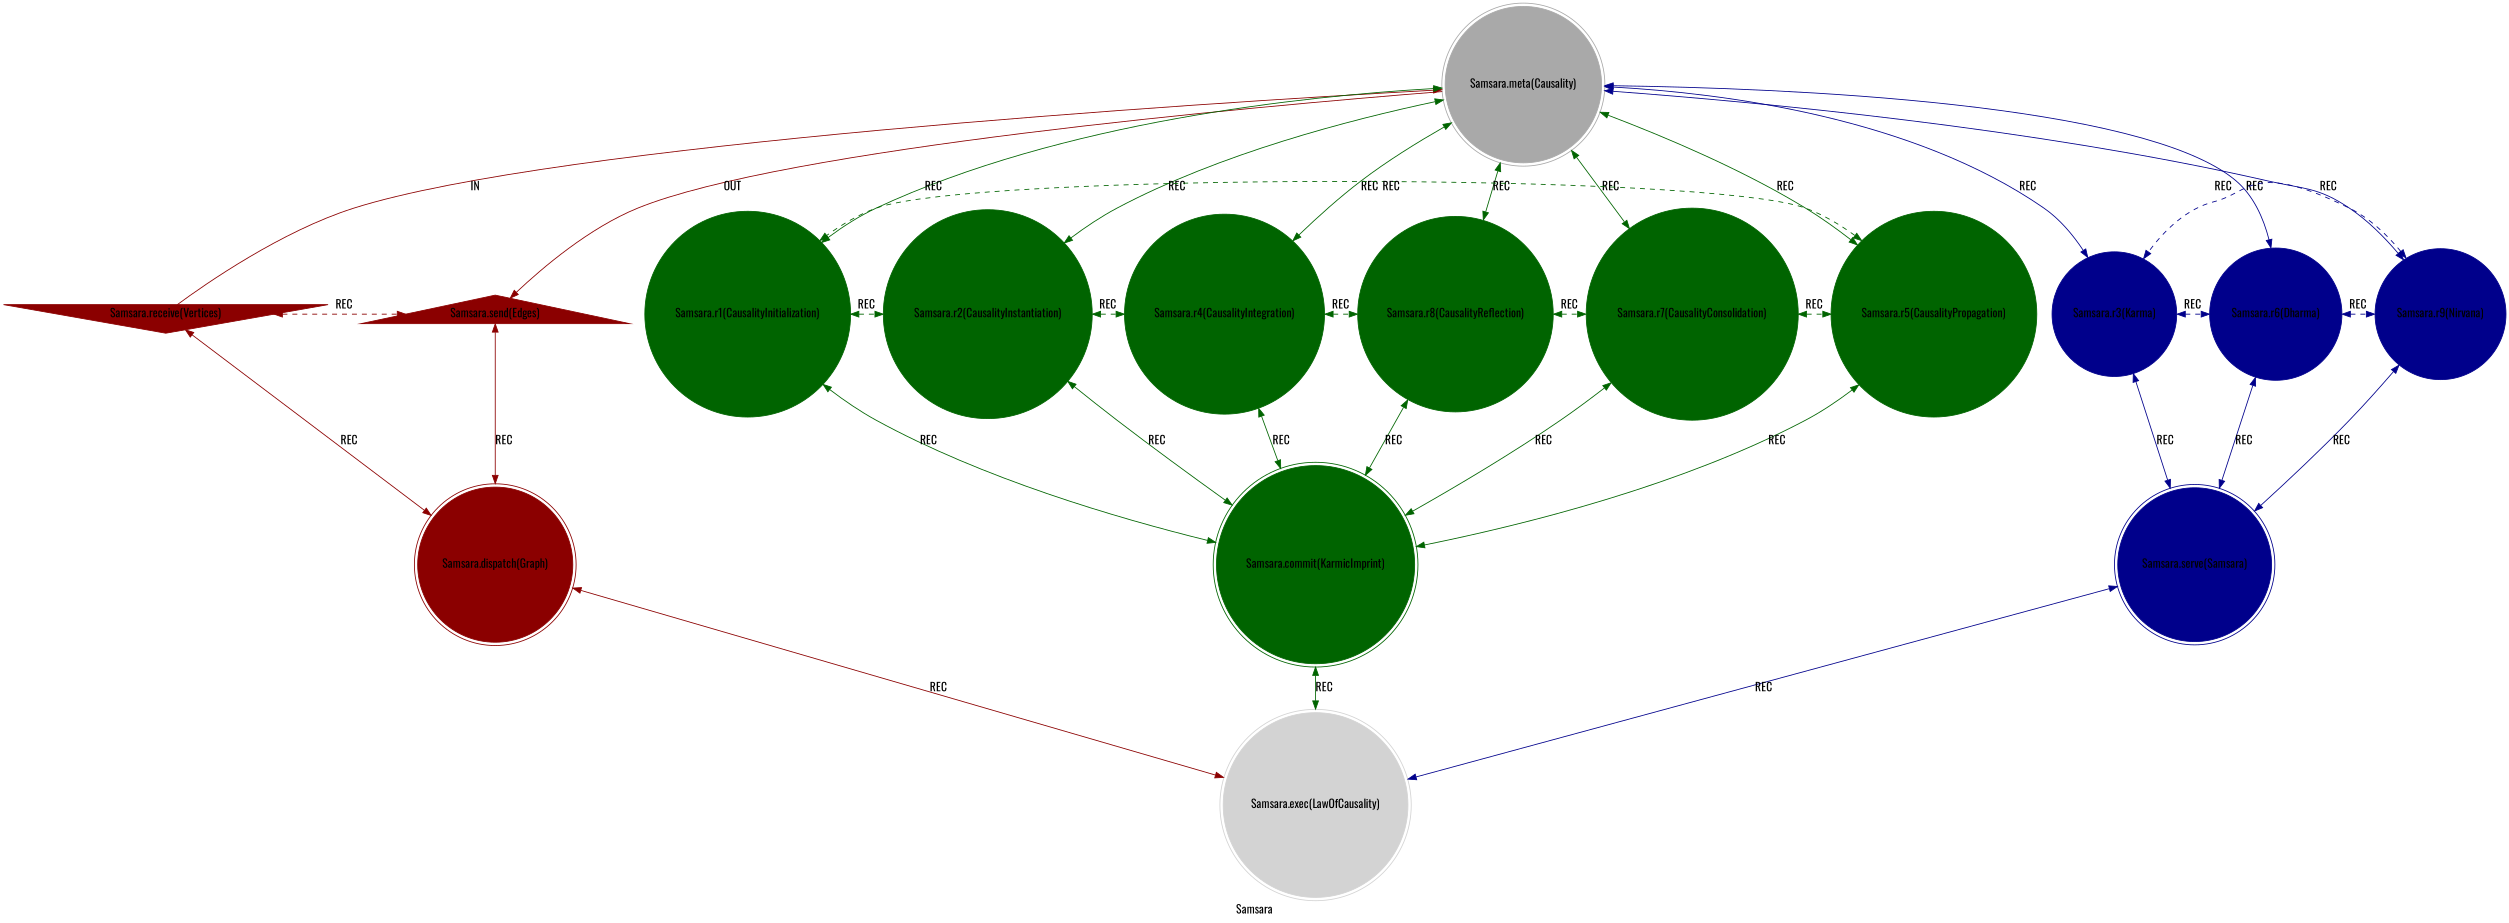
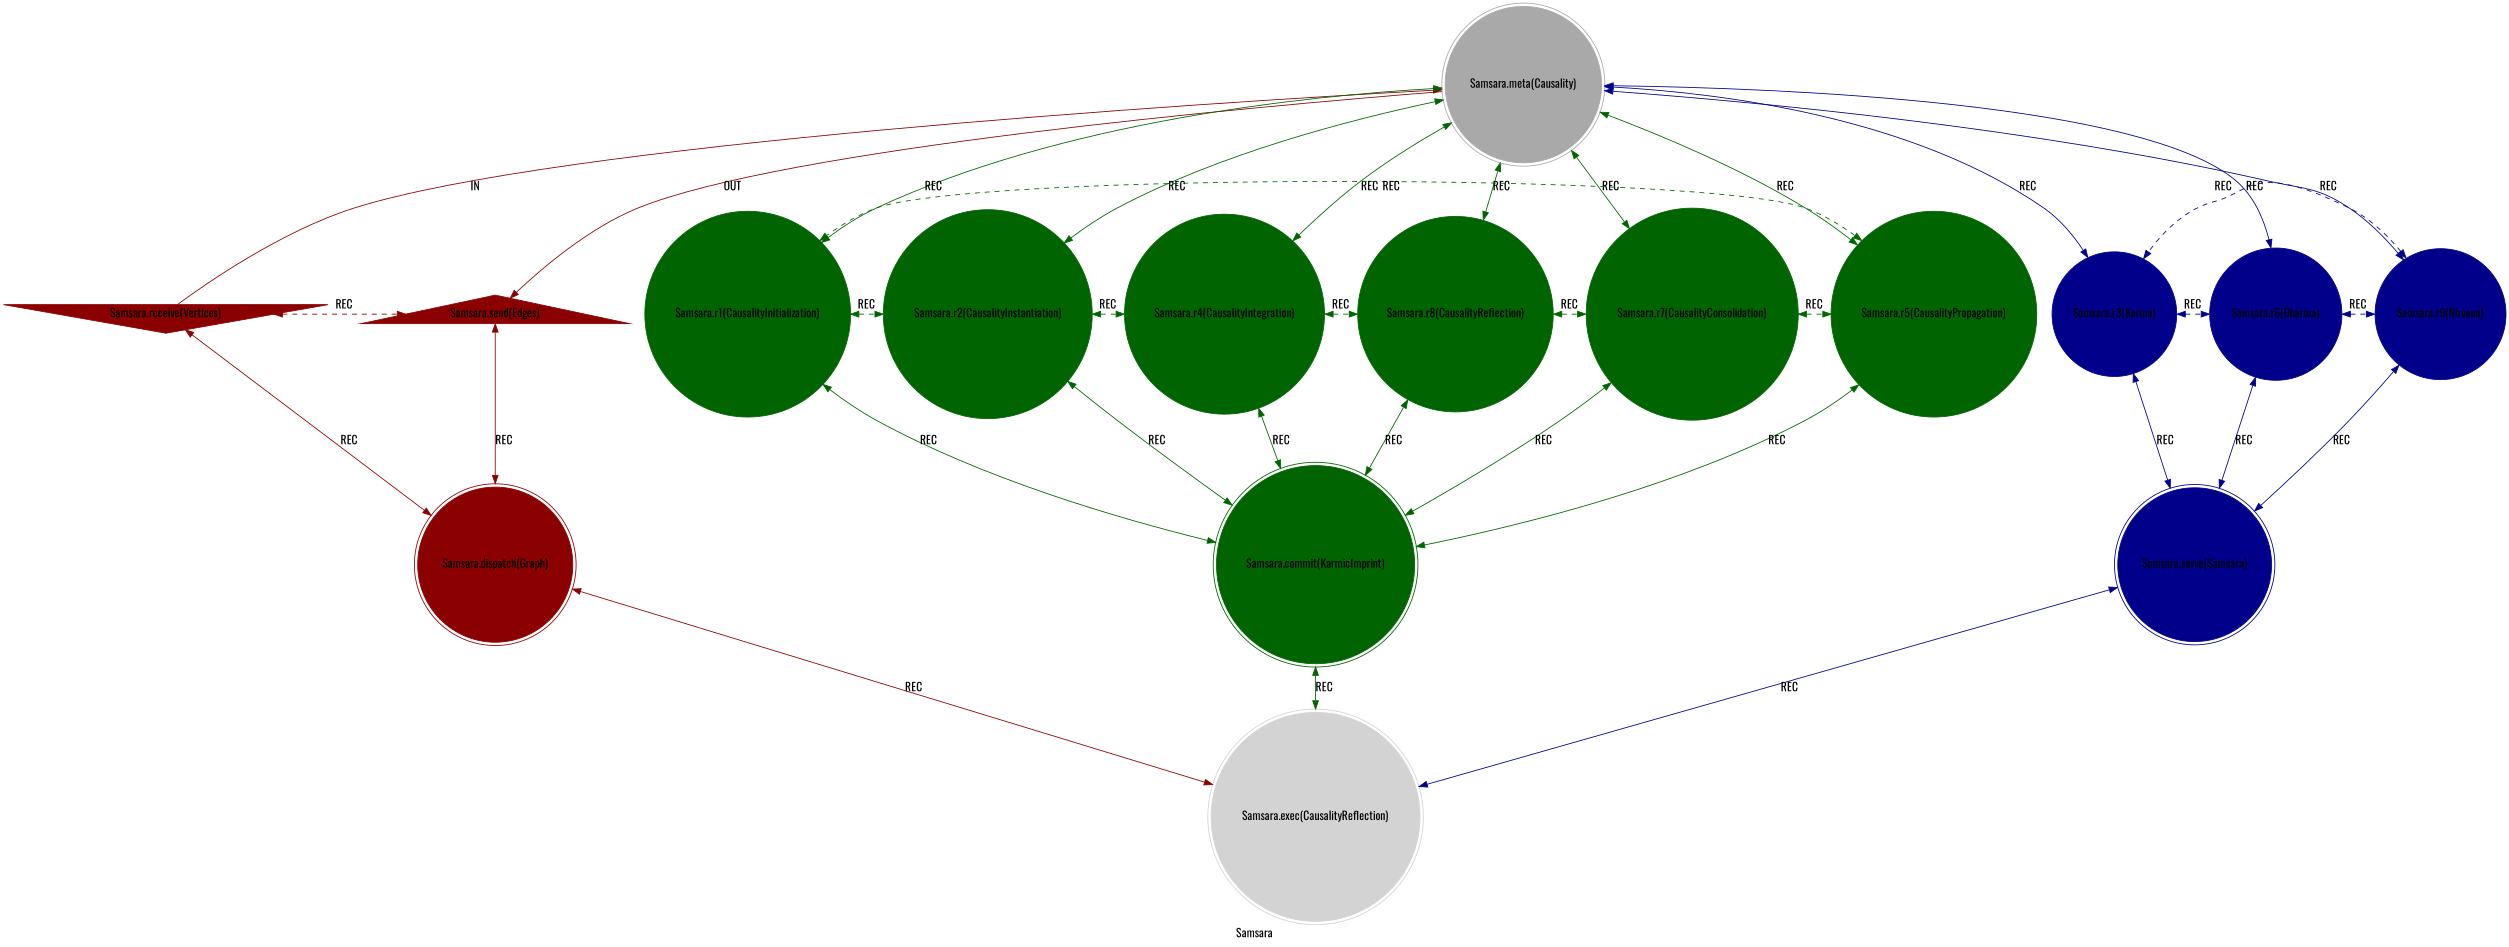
node "Samsara.exec(LawOfCausality)": label "Samsara.exec(LawOfCausality)" -> "Samsara.exec(CausalityReflection)"
